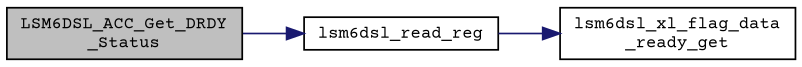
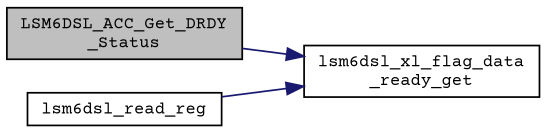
edge "LSM6DSL_ACC_Get_DRDY _Status" -> "lsm6dsl_read_reg": now "LSM6DSL_ACC_Get_DRDY _Status" -> "lsm6dsl_xl_flag_data _ready_get"
